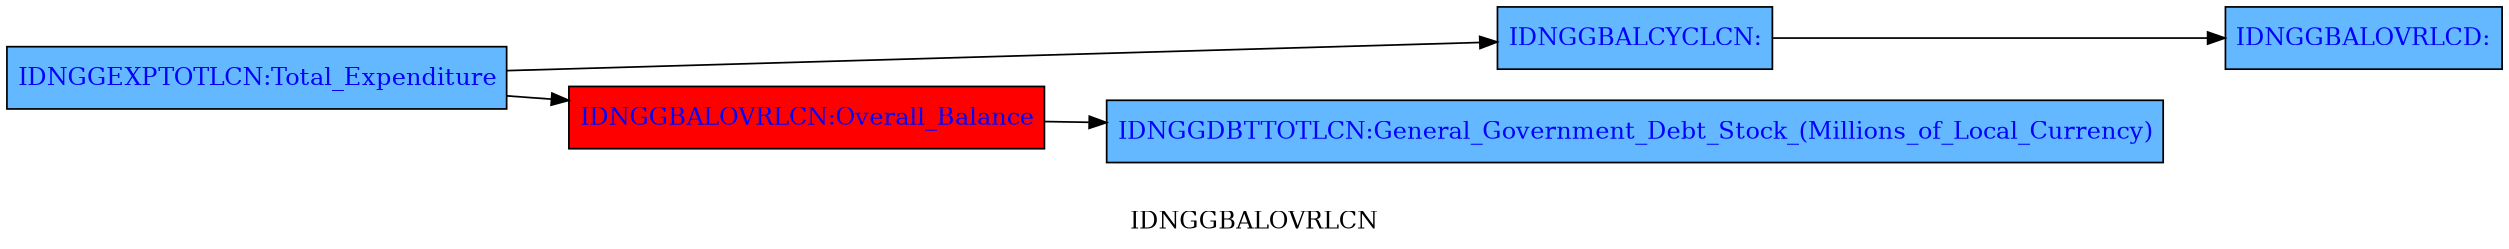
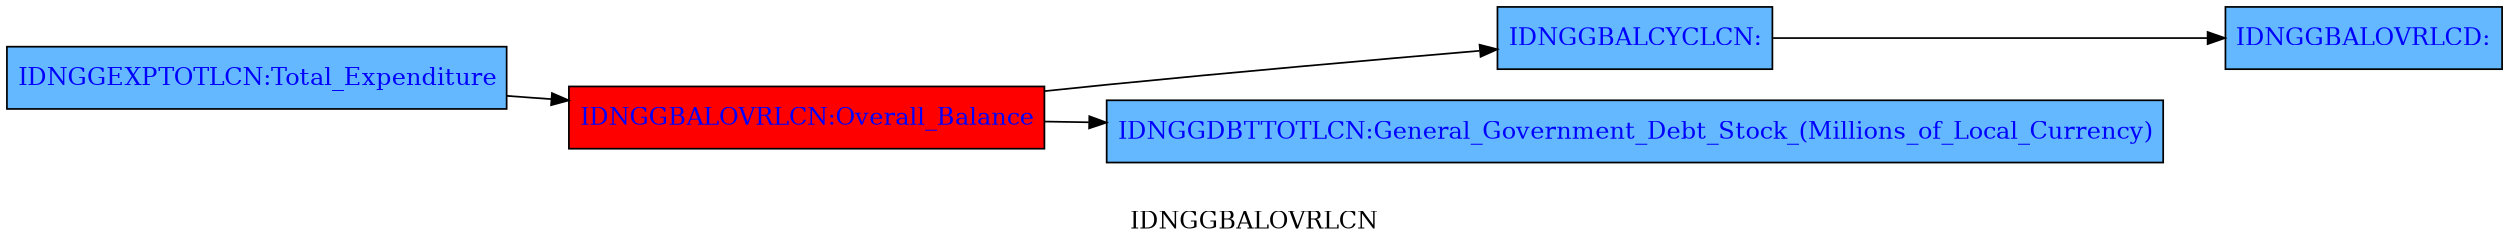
edge "IDNGGEXPTOTLCN:Total_Expenditure" -> "IDNGGBALCYCLCN:": now "IDNGGBALOVRLCN:Overall_Balance" -> "IDNGGBALCYCLCN:"
